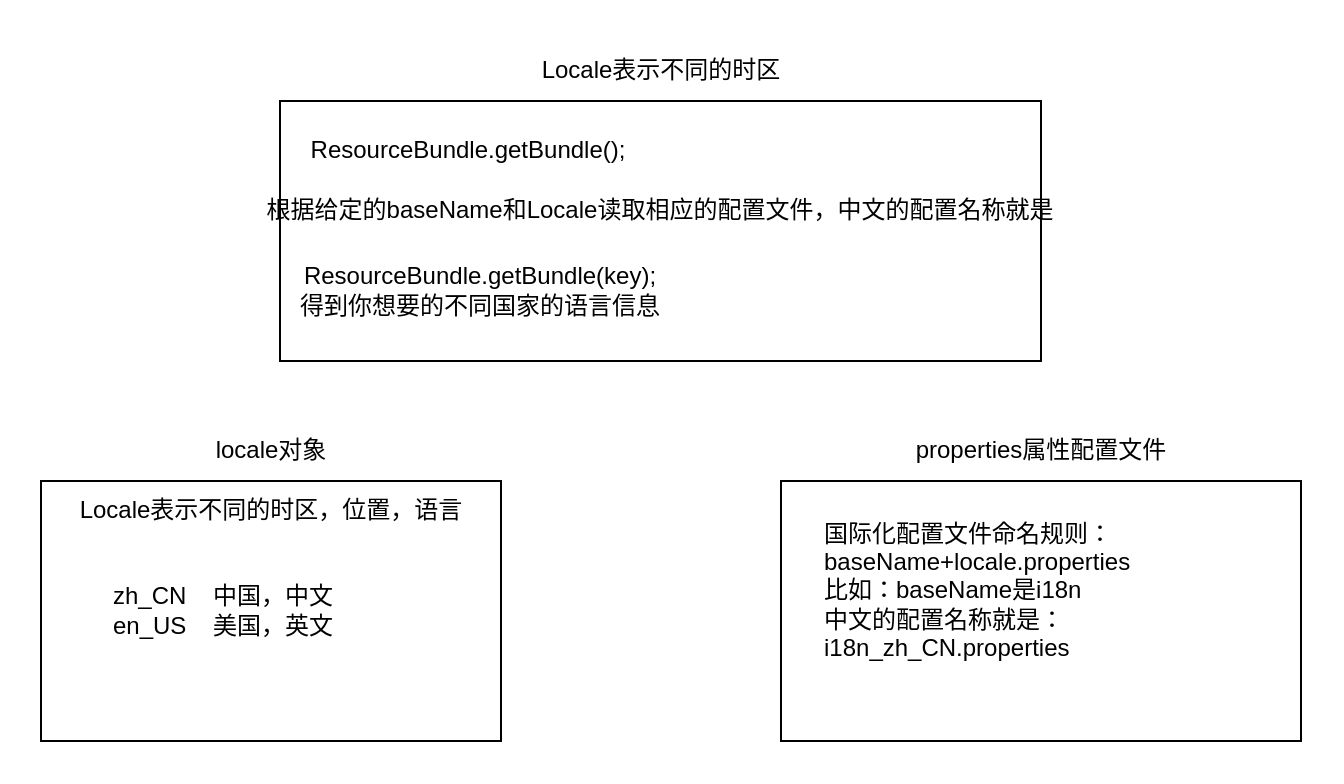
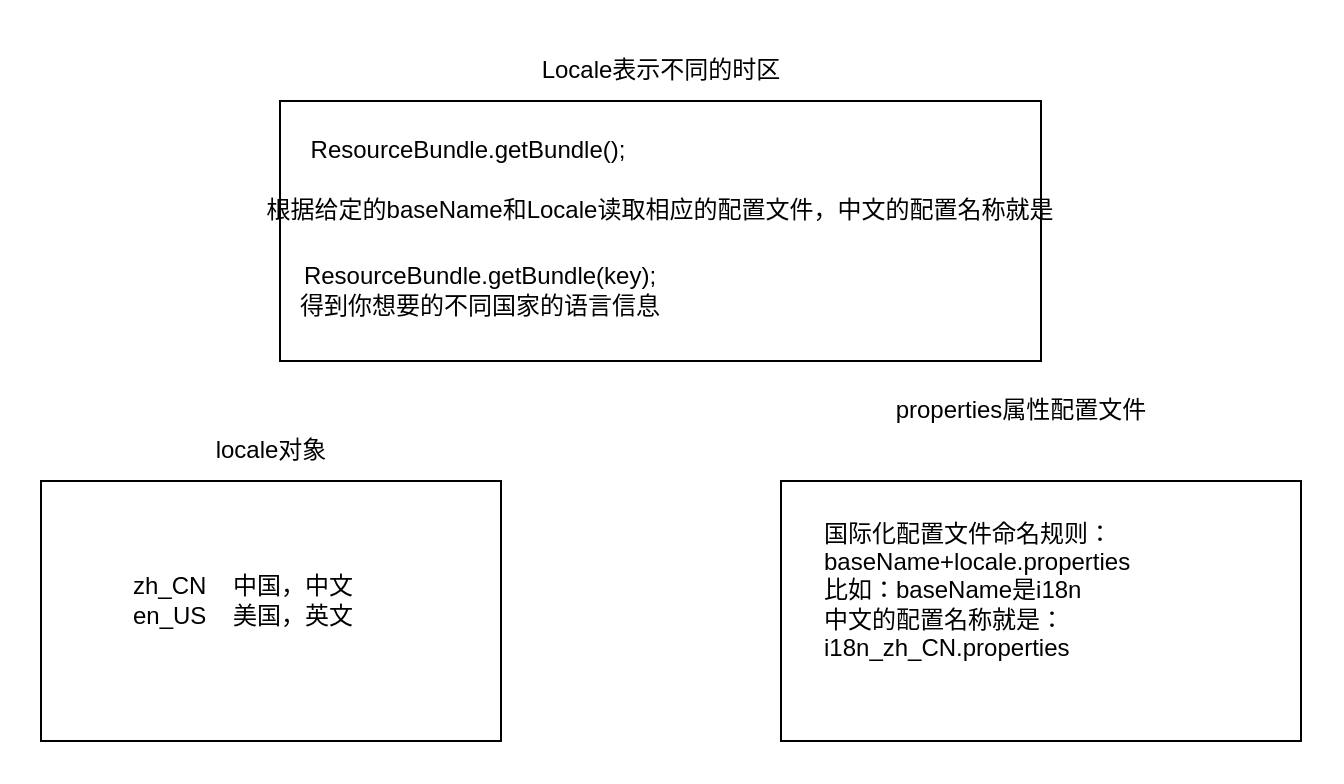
node "properties属性配置文件": moved (1041, 451) -> (1021, 411)
node "Locale表示不同的时区，位置，语言": removed
node "zh_CN 中国，中文 en_US 美国，英文": moved (223, 611) -> (243, 601)
